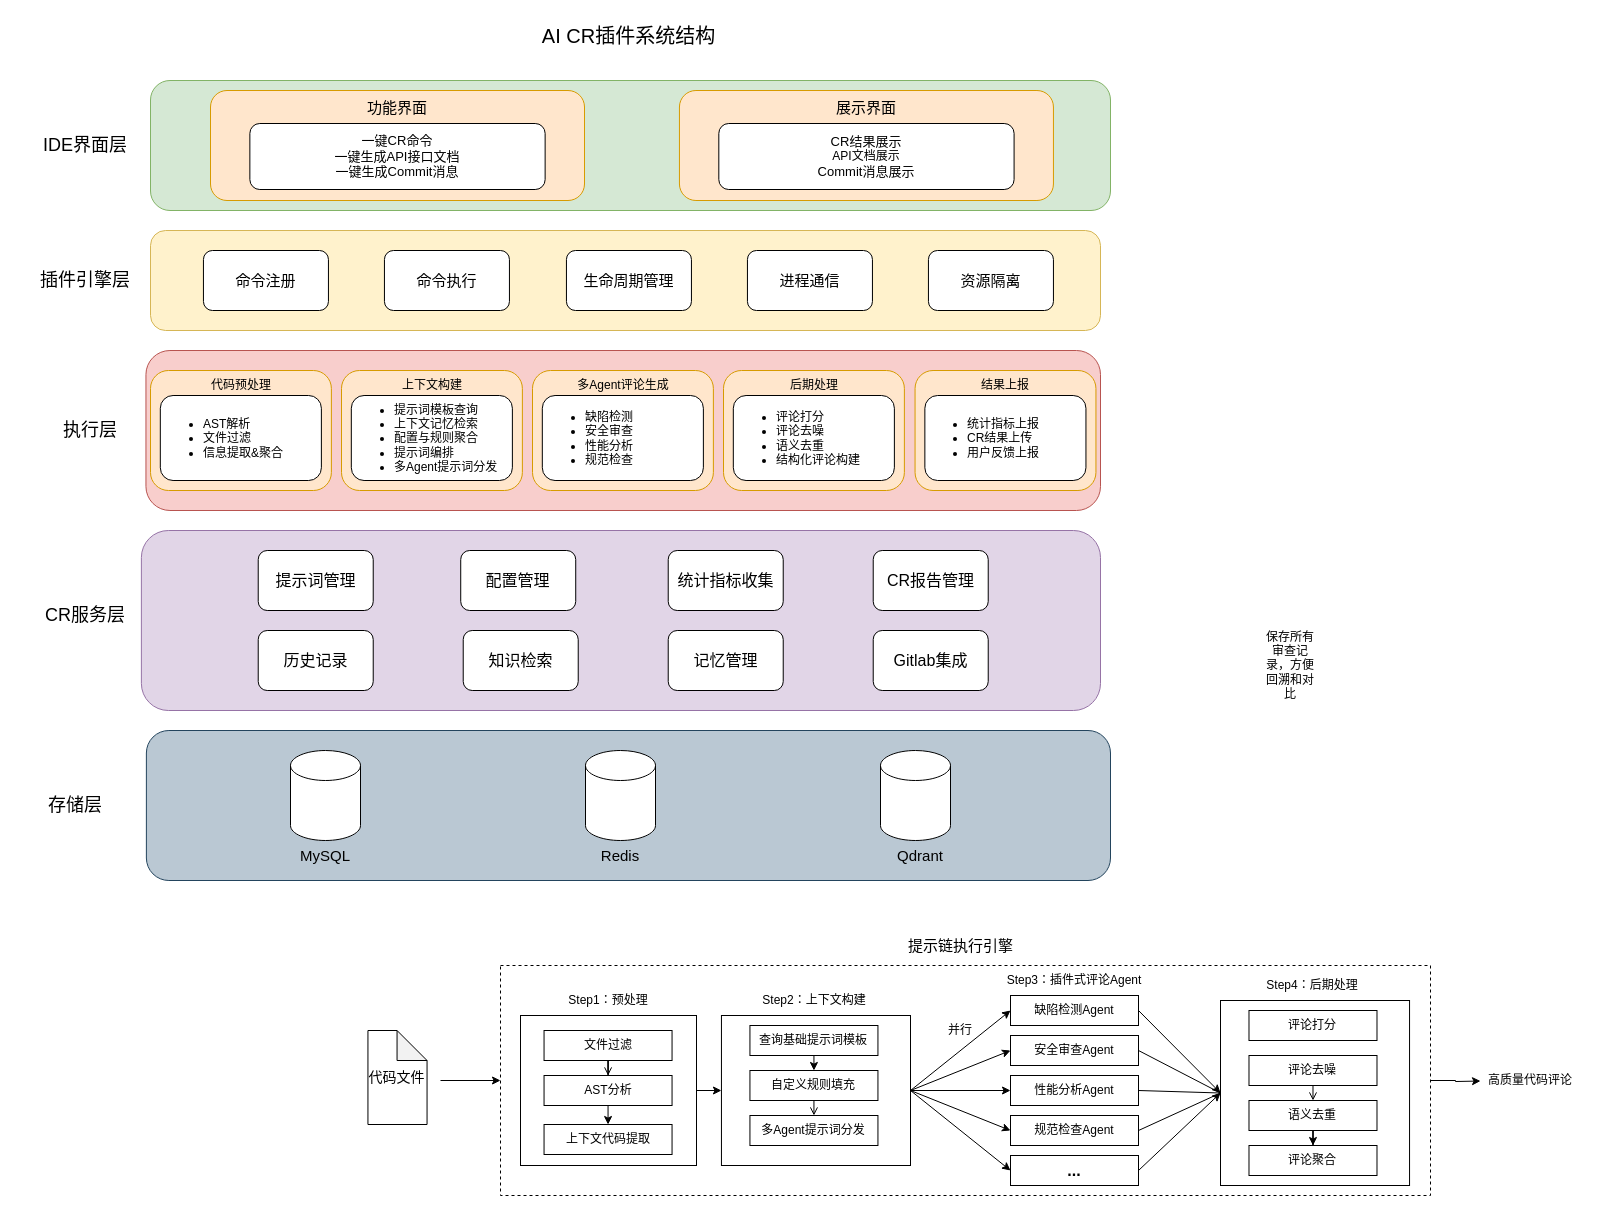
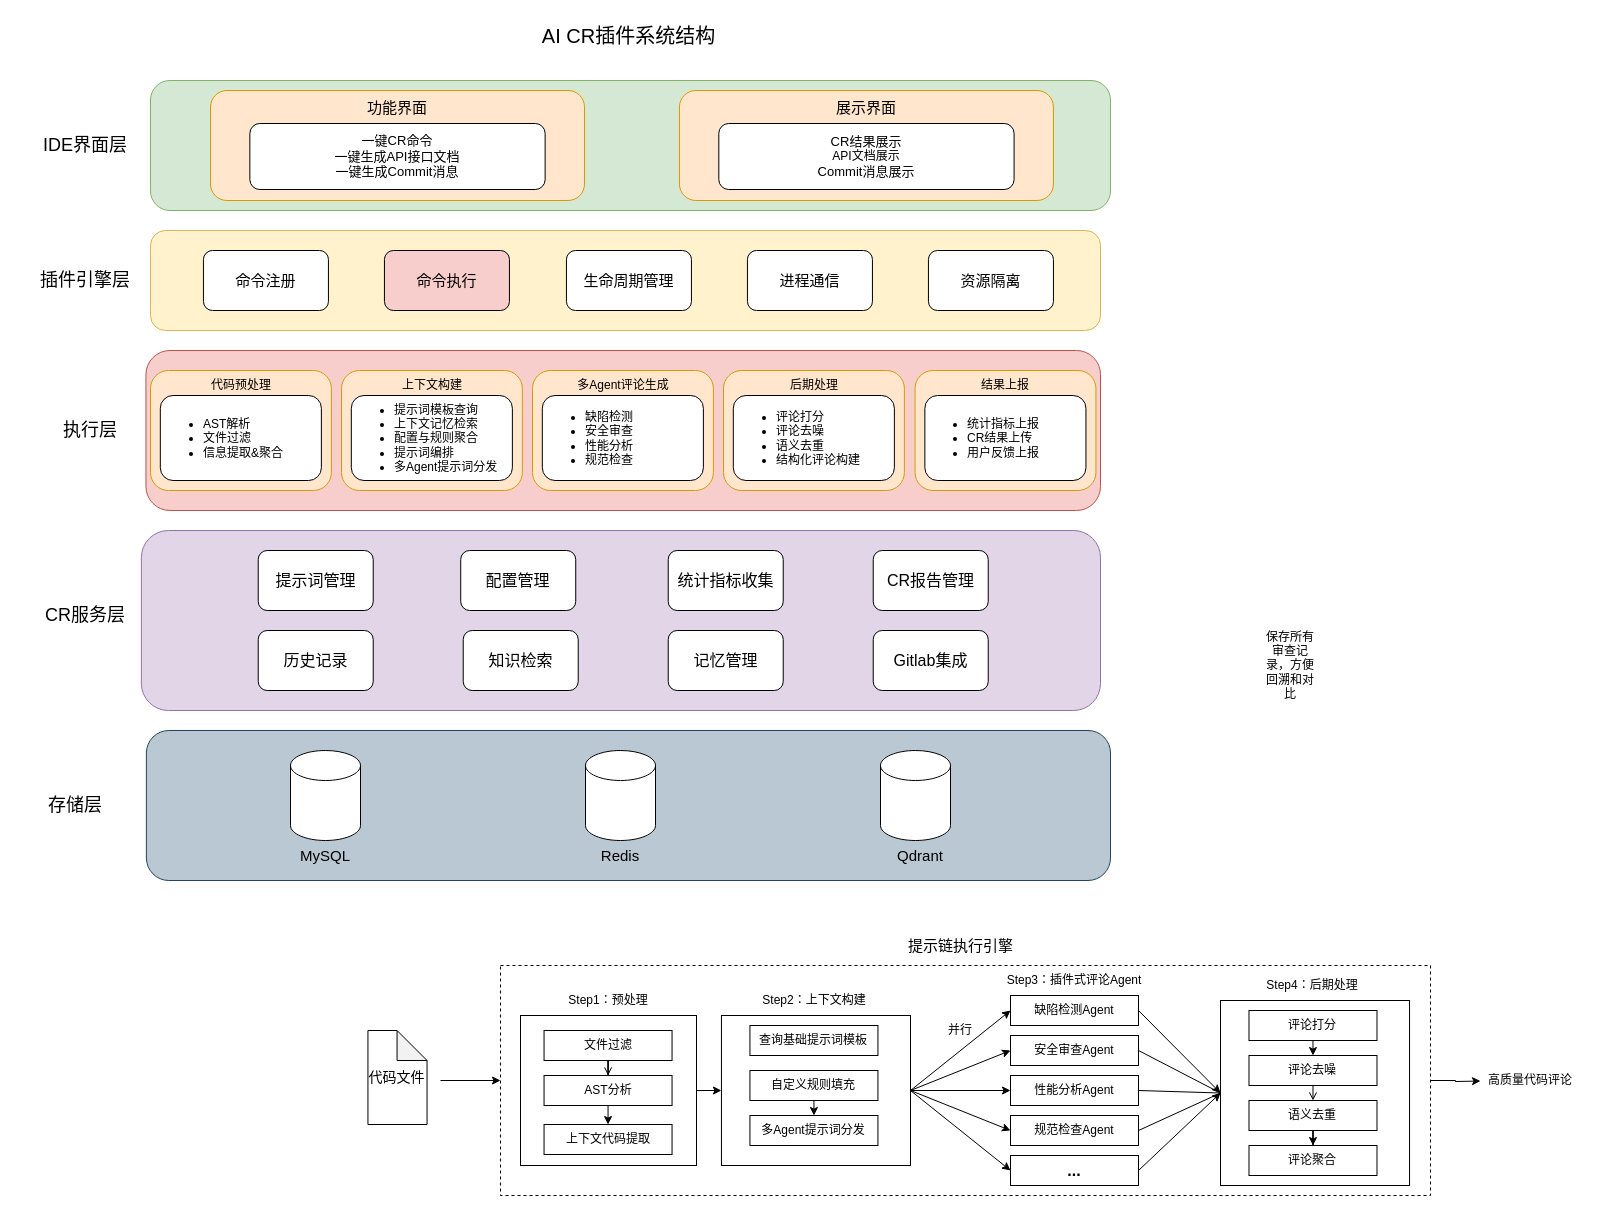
node "命令执行": fillcolor #ffffff -> #f8cecc
edge "评论打分" -> "评论去噪": added
edge "查询基础提示词模板" -> "自定义规则填充": removed
edge "自定义规则填充" -> "多Agent提示词分发": arrowhead open -> classic
